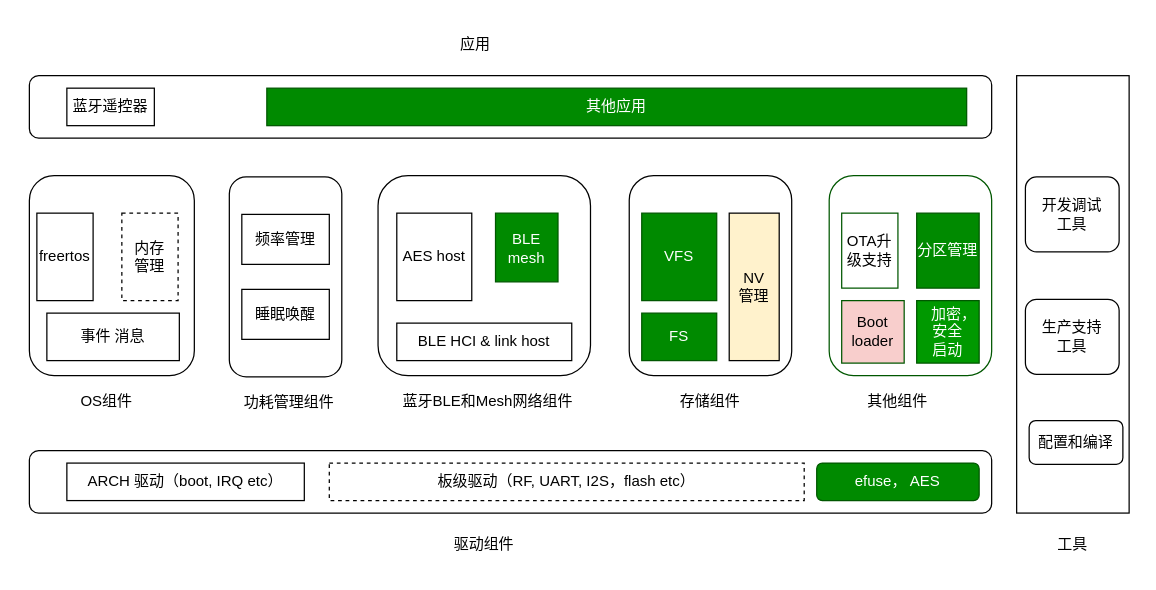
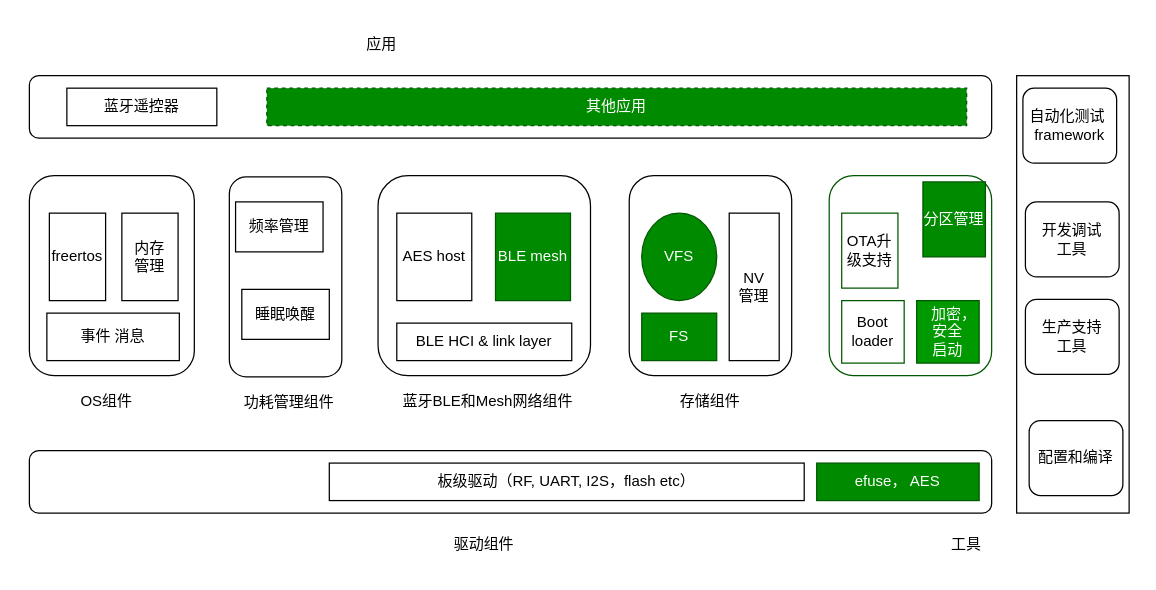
node "应用": moved (475, 44) -> (381, 44)
node "蓝牙遥控器": size 88x38 -> 150x38
node "其他应用": style solid -> dashed
node "自动化测试 framework": added
node "开发调试 工具": moved (1073, 214) -> (1073, 239)
node "频率管理": moved (286, 239) -> (279, 227)
node "BLE mesh": size 63x69 -> 75x88
node "分区管理": moved (948, 251) -> (954, 219)
node "freertos": moved (65, 257) -> (78, 257)
node "内存 管理": style dashed -> solid
node "VFS": shape rectangle -> ellipse
node "NV 管理": fillcolor #fff2cc -> #ffffff
node "Boot loader": fillcolor #f8cecc -> #ffffff
node "BLE HCI & link host": label "BLE HCI & link host" -> "BLE HCI & link layer"
node "其他组件": removed
node "配置和编译": size 94x44 -> 94x75
node "ARCH 驱动（boot, IRQ etc）": removed
node "板级驱动（RF, UART, I2S，flash etc）": style dashed -> solid
node "efuse， AES": shape rounded rectangle -> rectangle
node "工具": moved (1073, 544) -> (967, 544)
